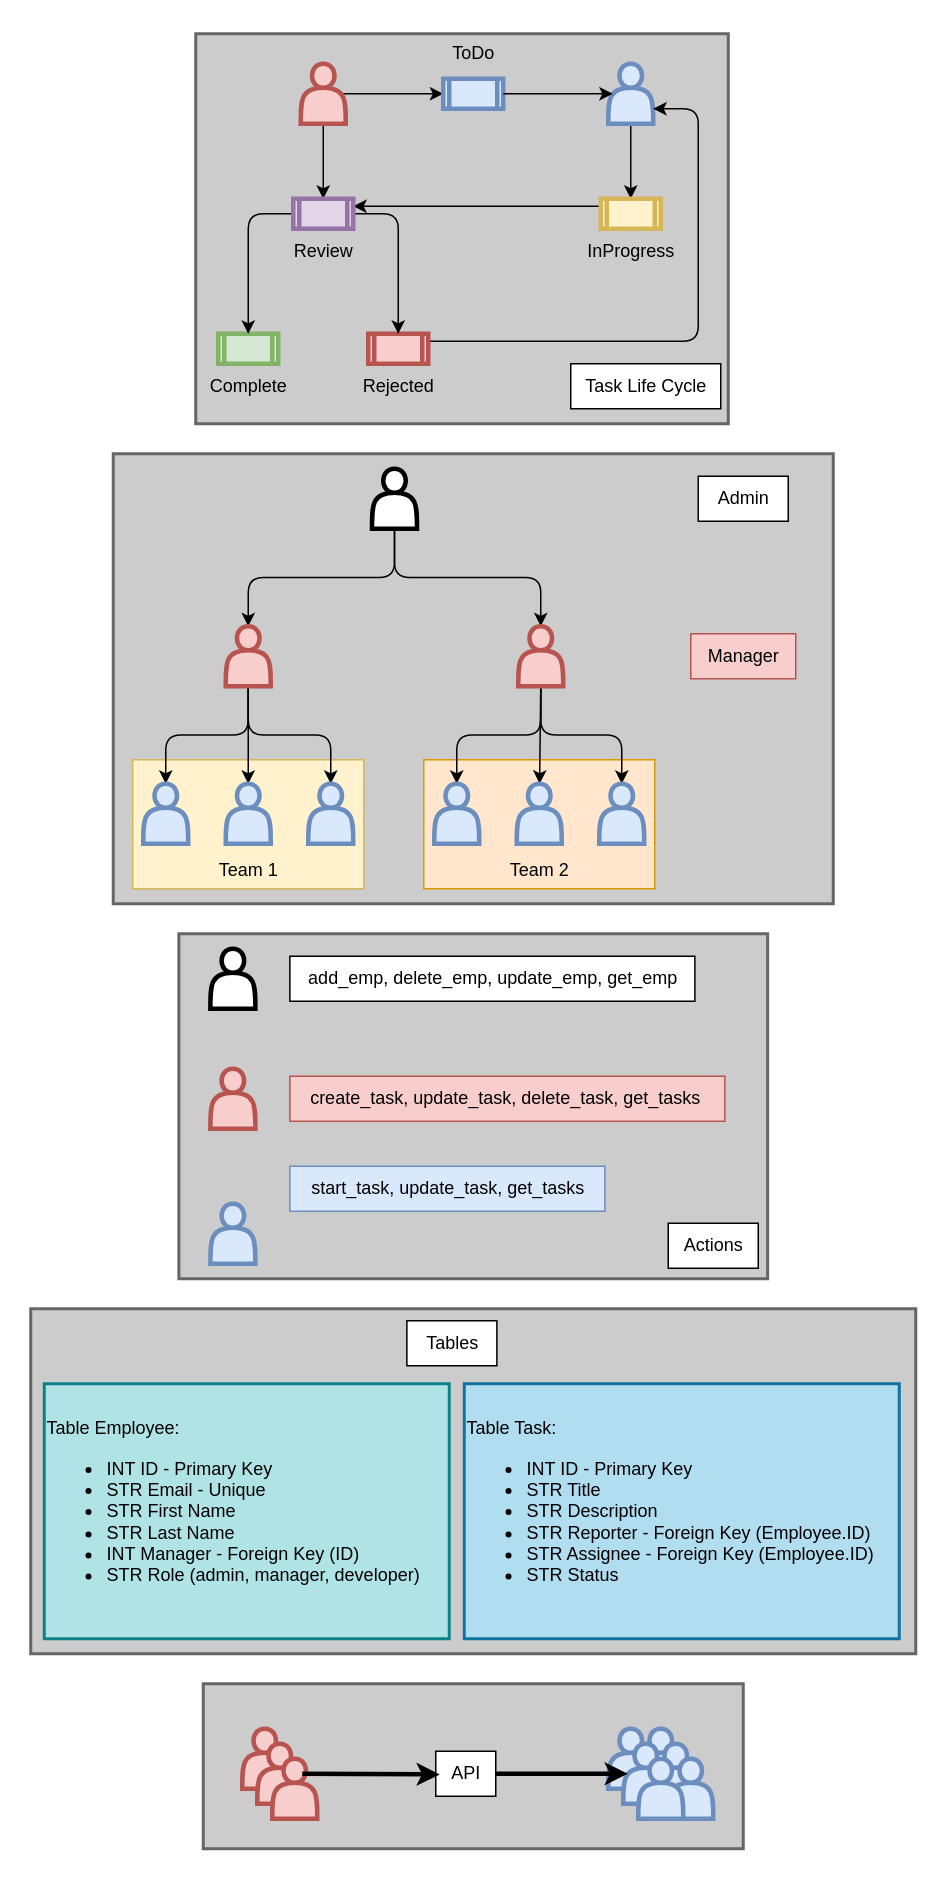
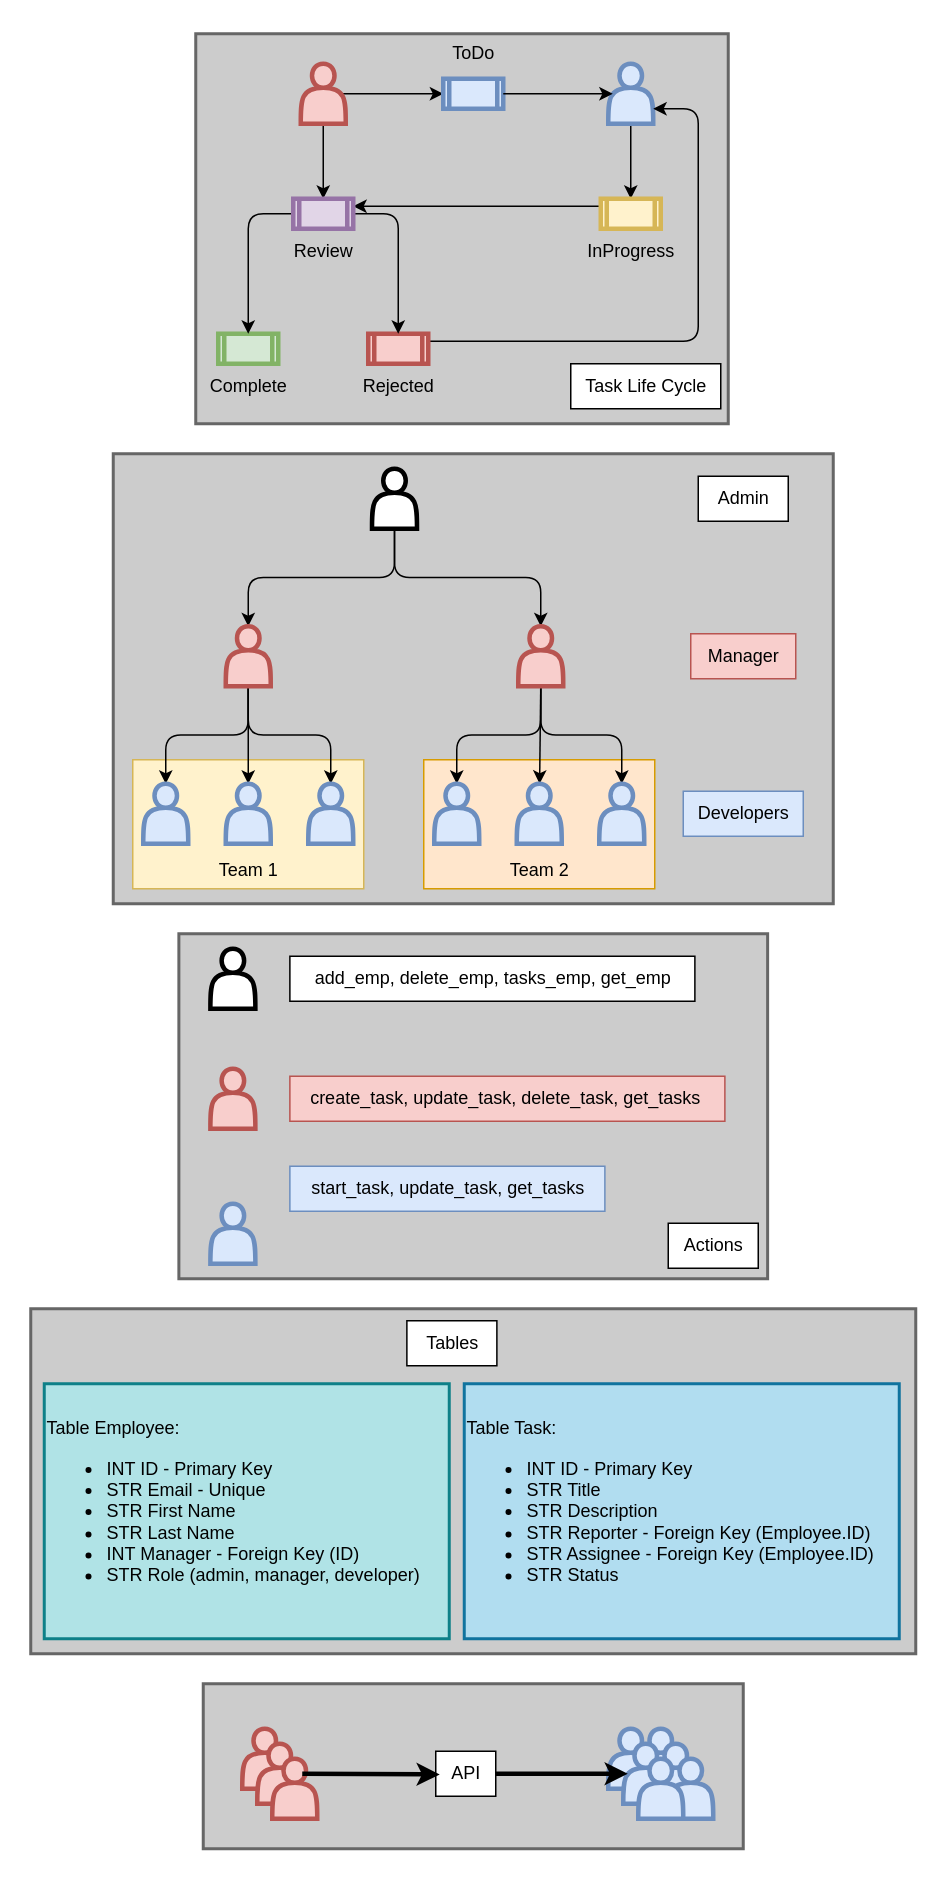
node "Developers": added
node "add_emp, delete_emp, update_emp, get_emp": label "add_emp, delete_emp, update_emp, get_emp" -> "add_emp, delete_emp, tasks_emp, get_emp"
